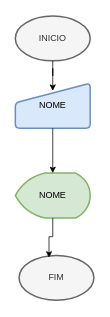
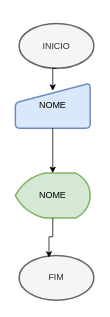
node "INICIO": moved (53, 38) -> (57, 45)
